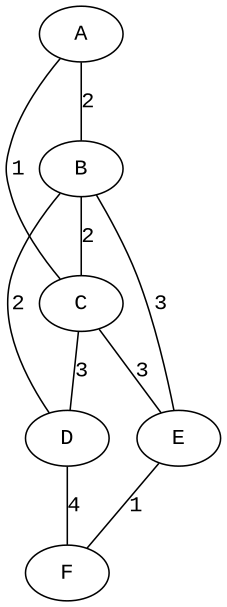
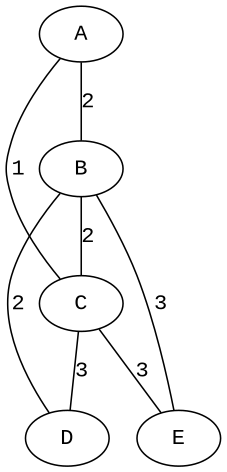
node "F": removed
